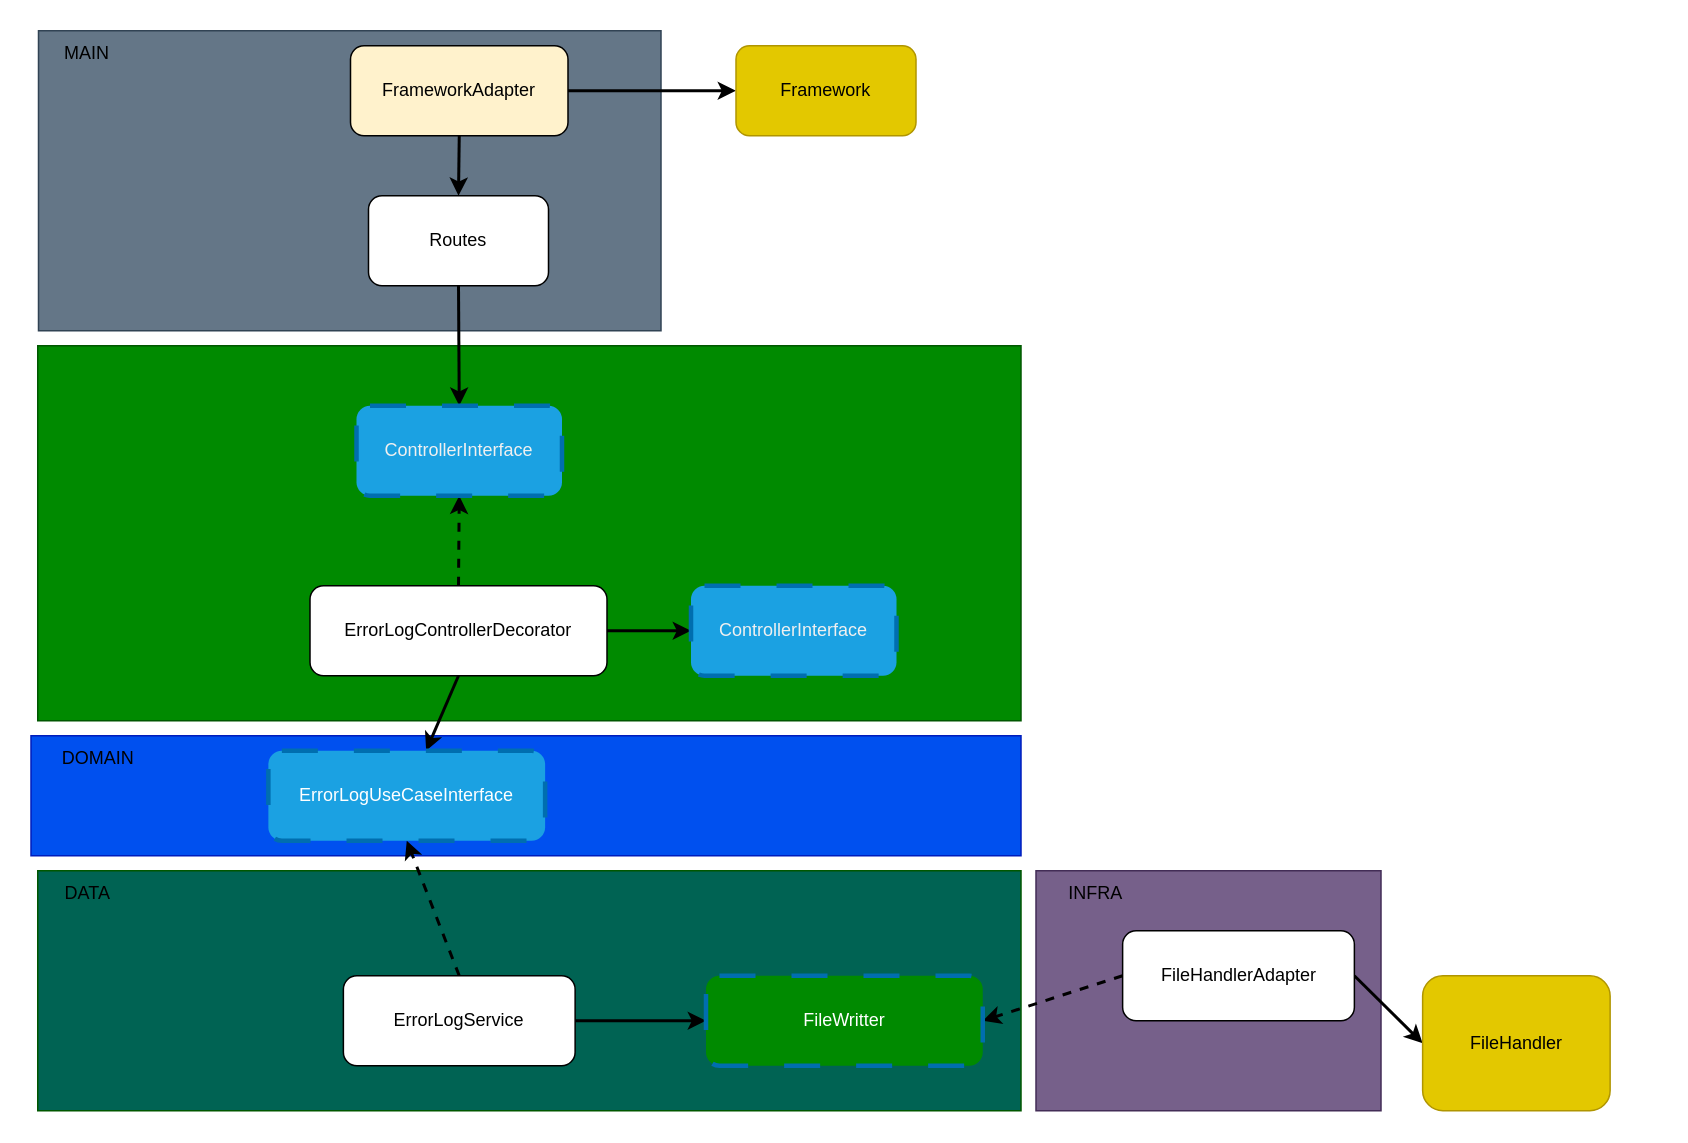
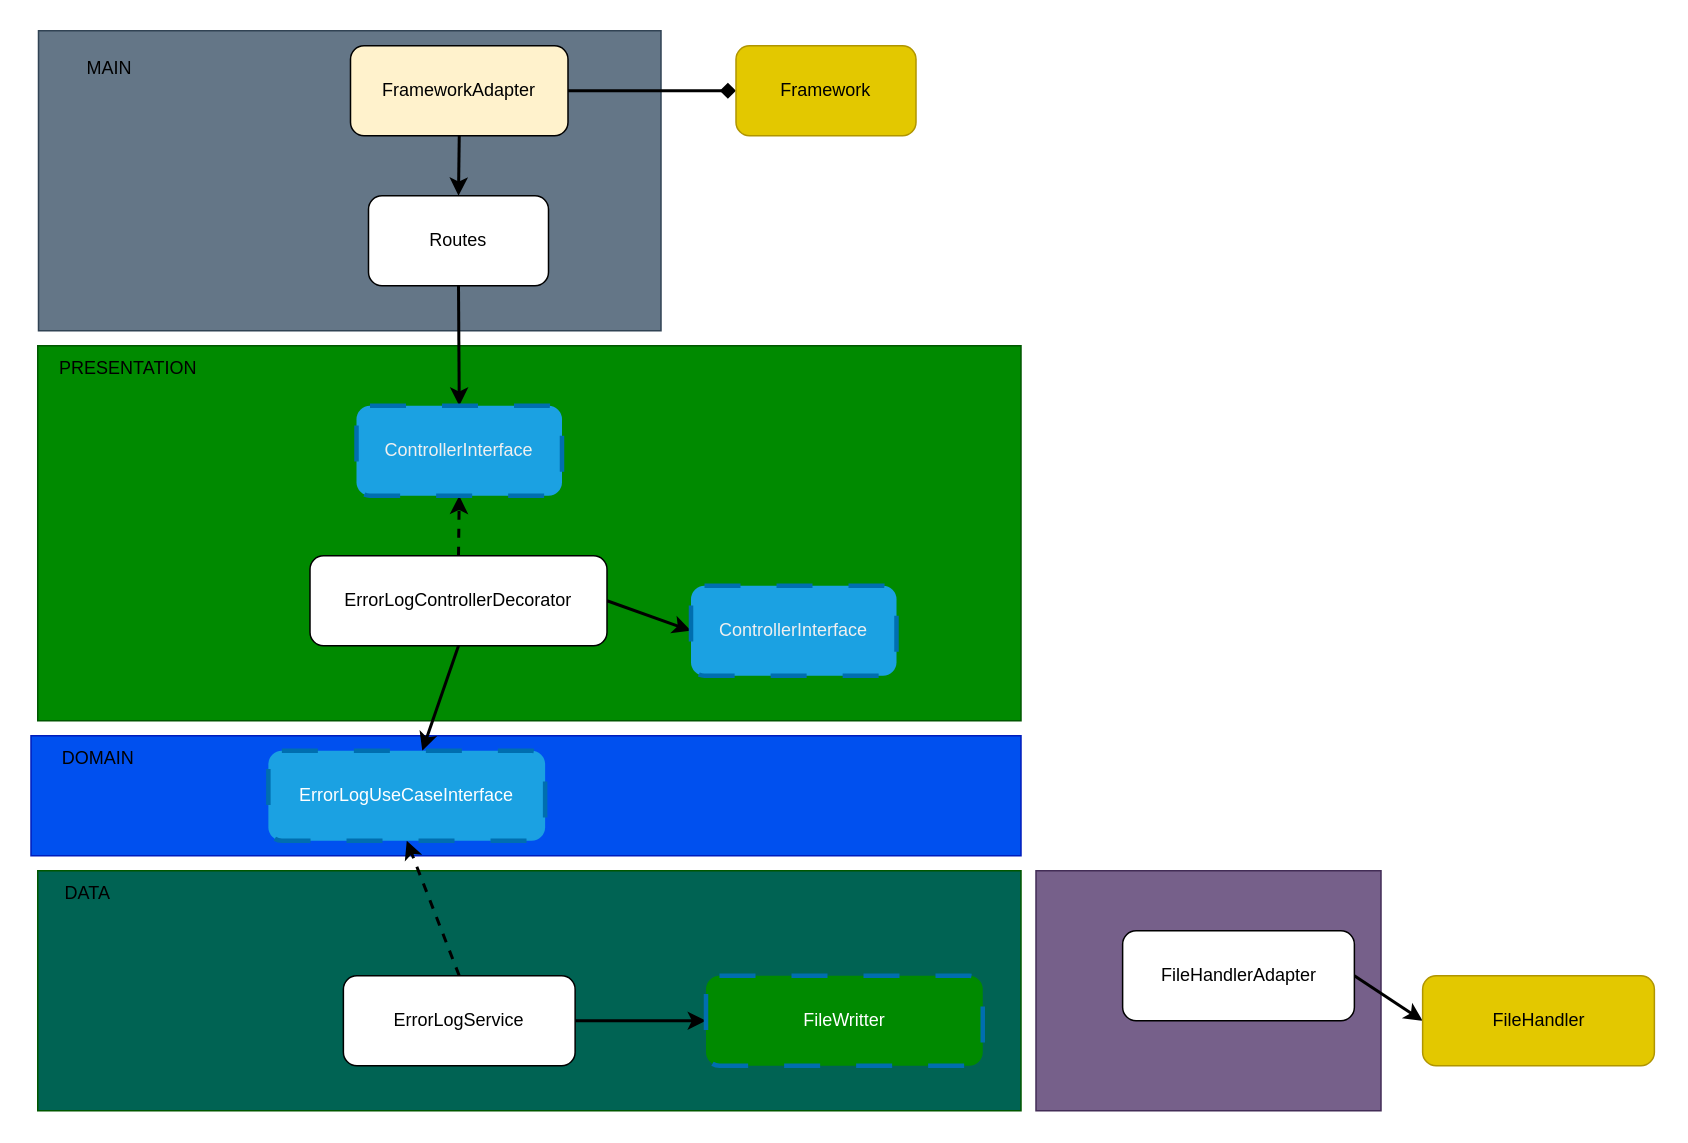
node "MAIN": moved (87, 53) -> (110, 68)
edge "FrameworkAdapter" -> "Framework": arrowhead classic -> diamond
node "PRESENTATION": added
node "ErrorLogControllerDecorator": moved (458, 631) -> (458, 601)
node "INFRA": removed
edge "FileHandlerAdapter" -> "FileWritter": removed
node "FileHandler": size 188x135 -> 232x90
